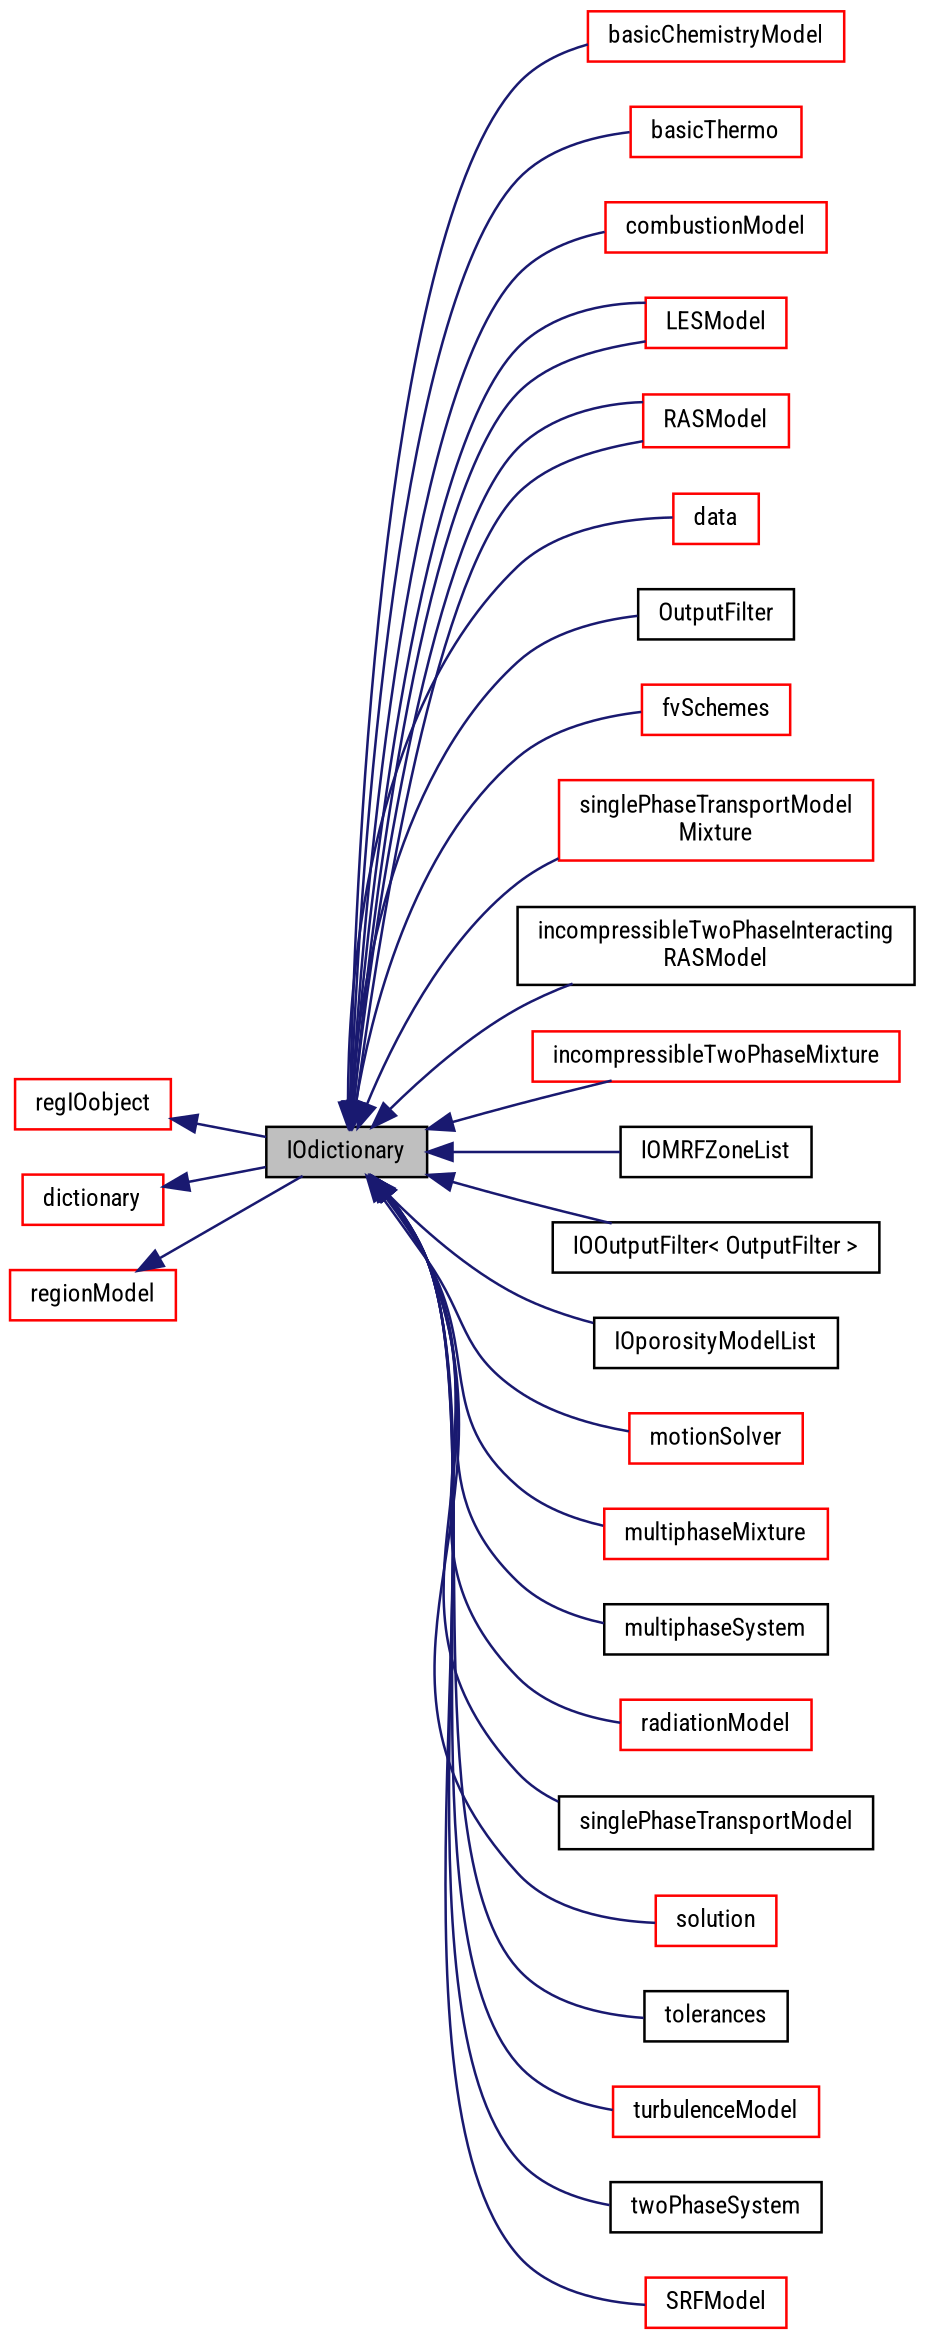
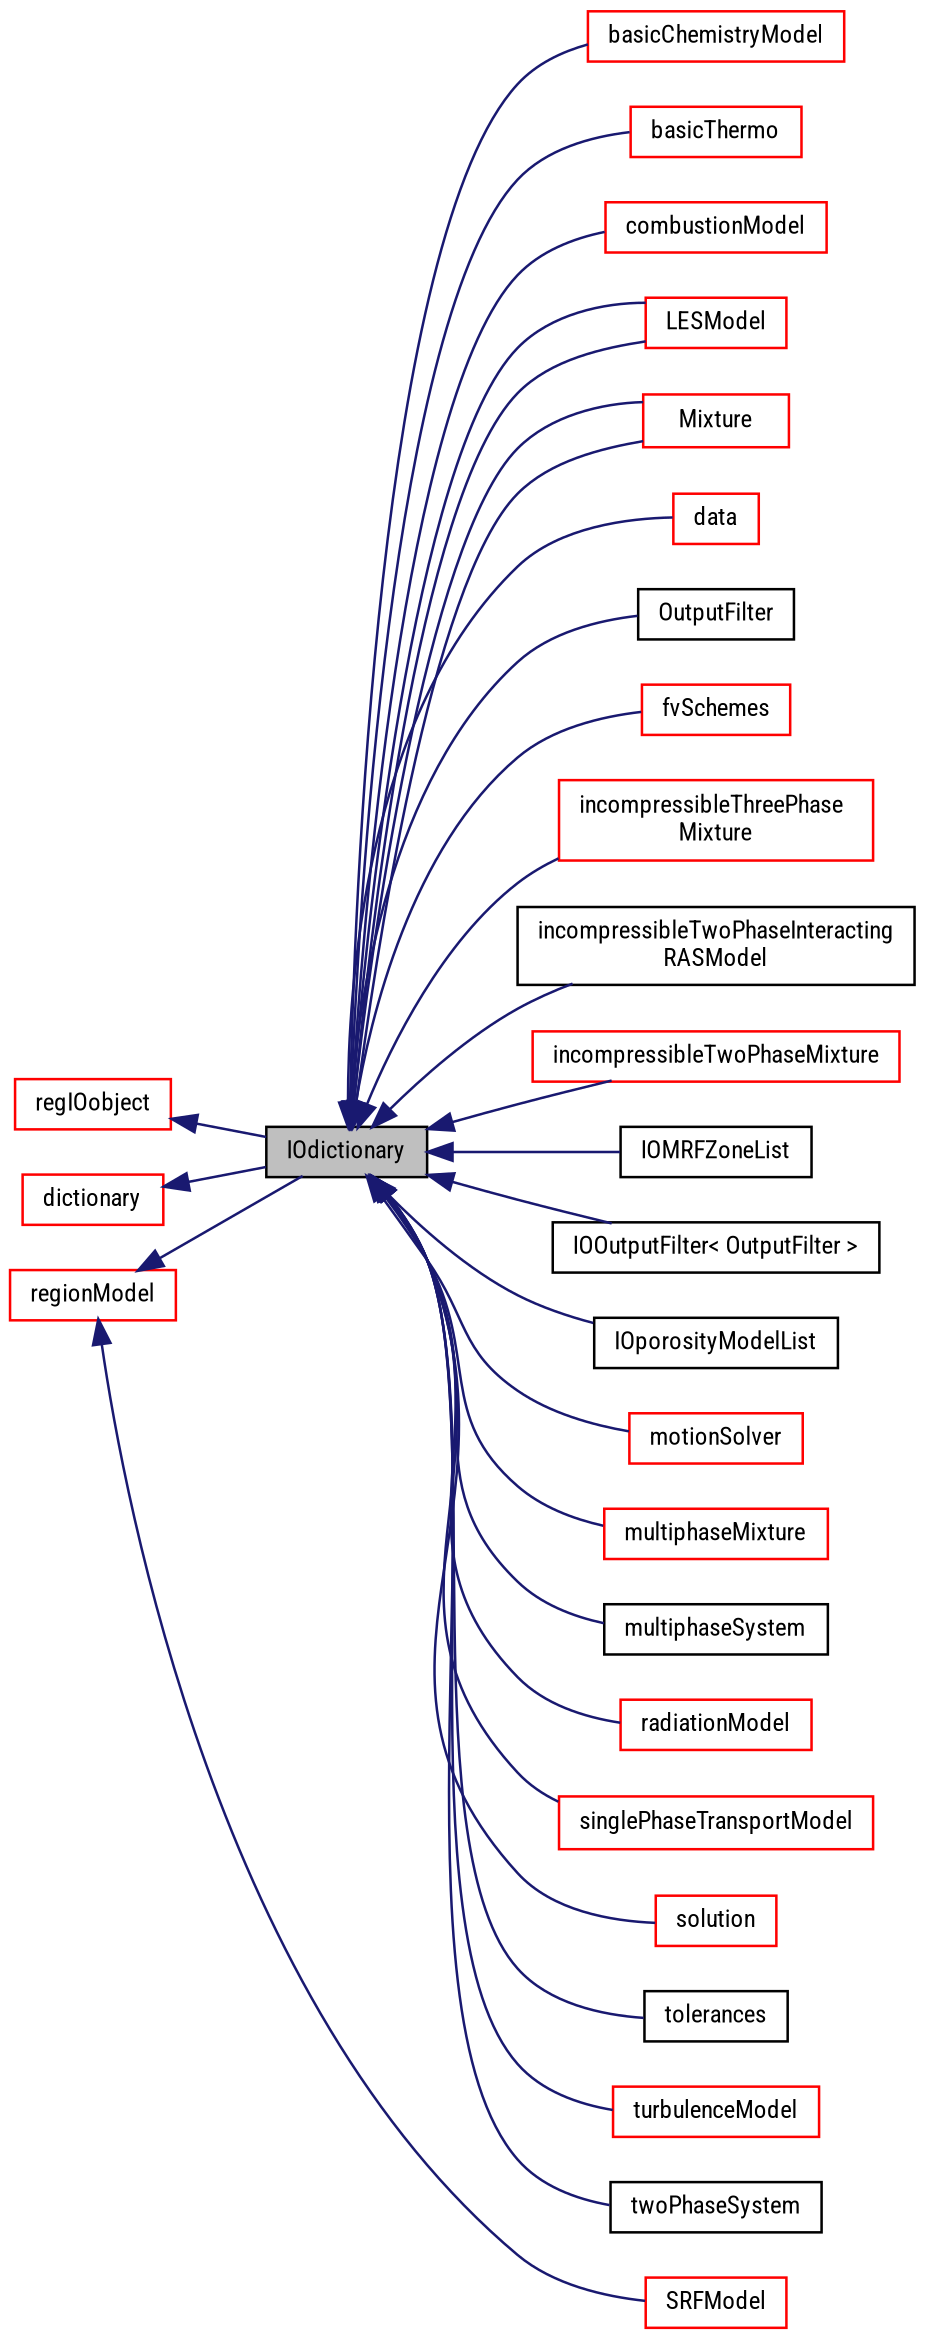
node "RASModel": label "RASModel" -> "Mixture"
node "singlePhaseTransportModel Mixture": label "singlePhaseTransportModel Mixture" -> "incompressibleThreePhase Mixture"
node "singlePhaseTransportModel": color black -> red
edge "SRFModel" -> "IOdictionary": now "SRFModel" -> "regionModel"
